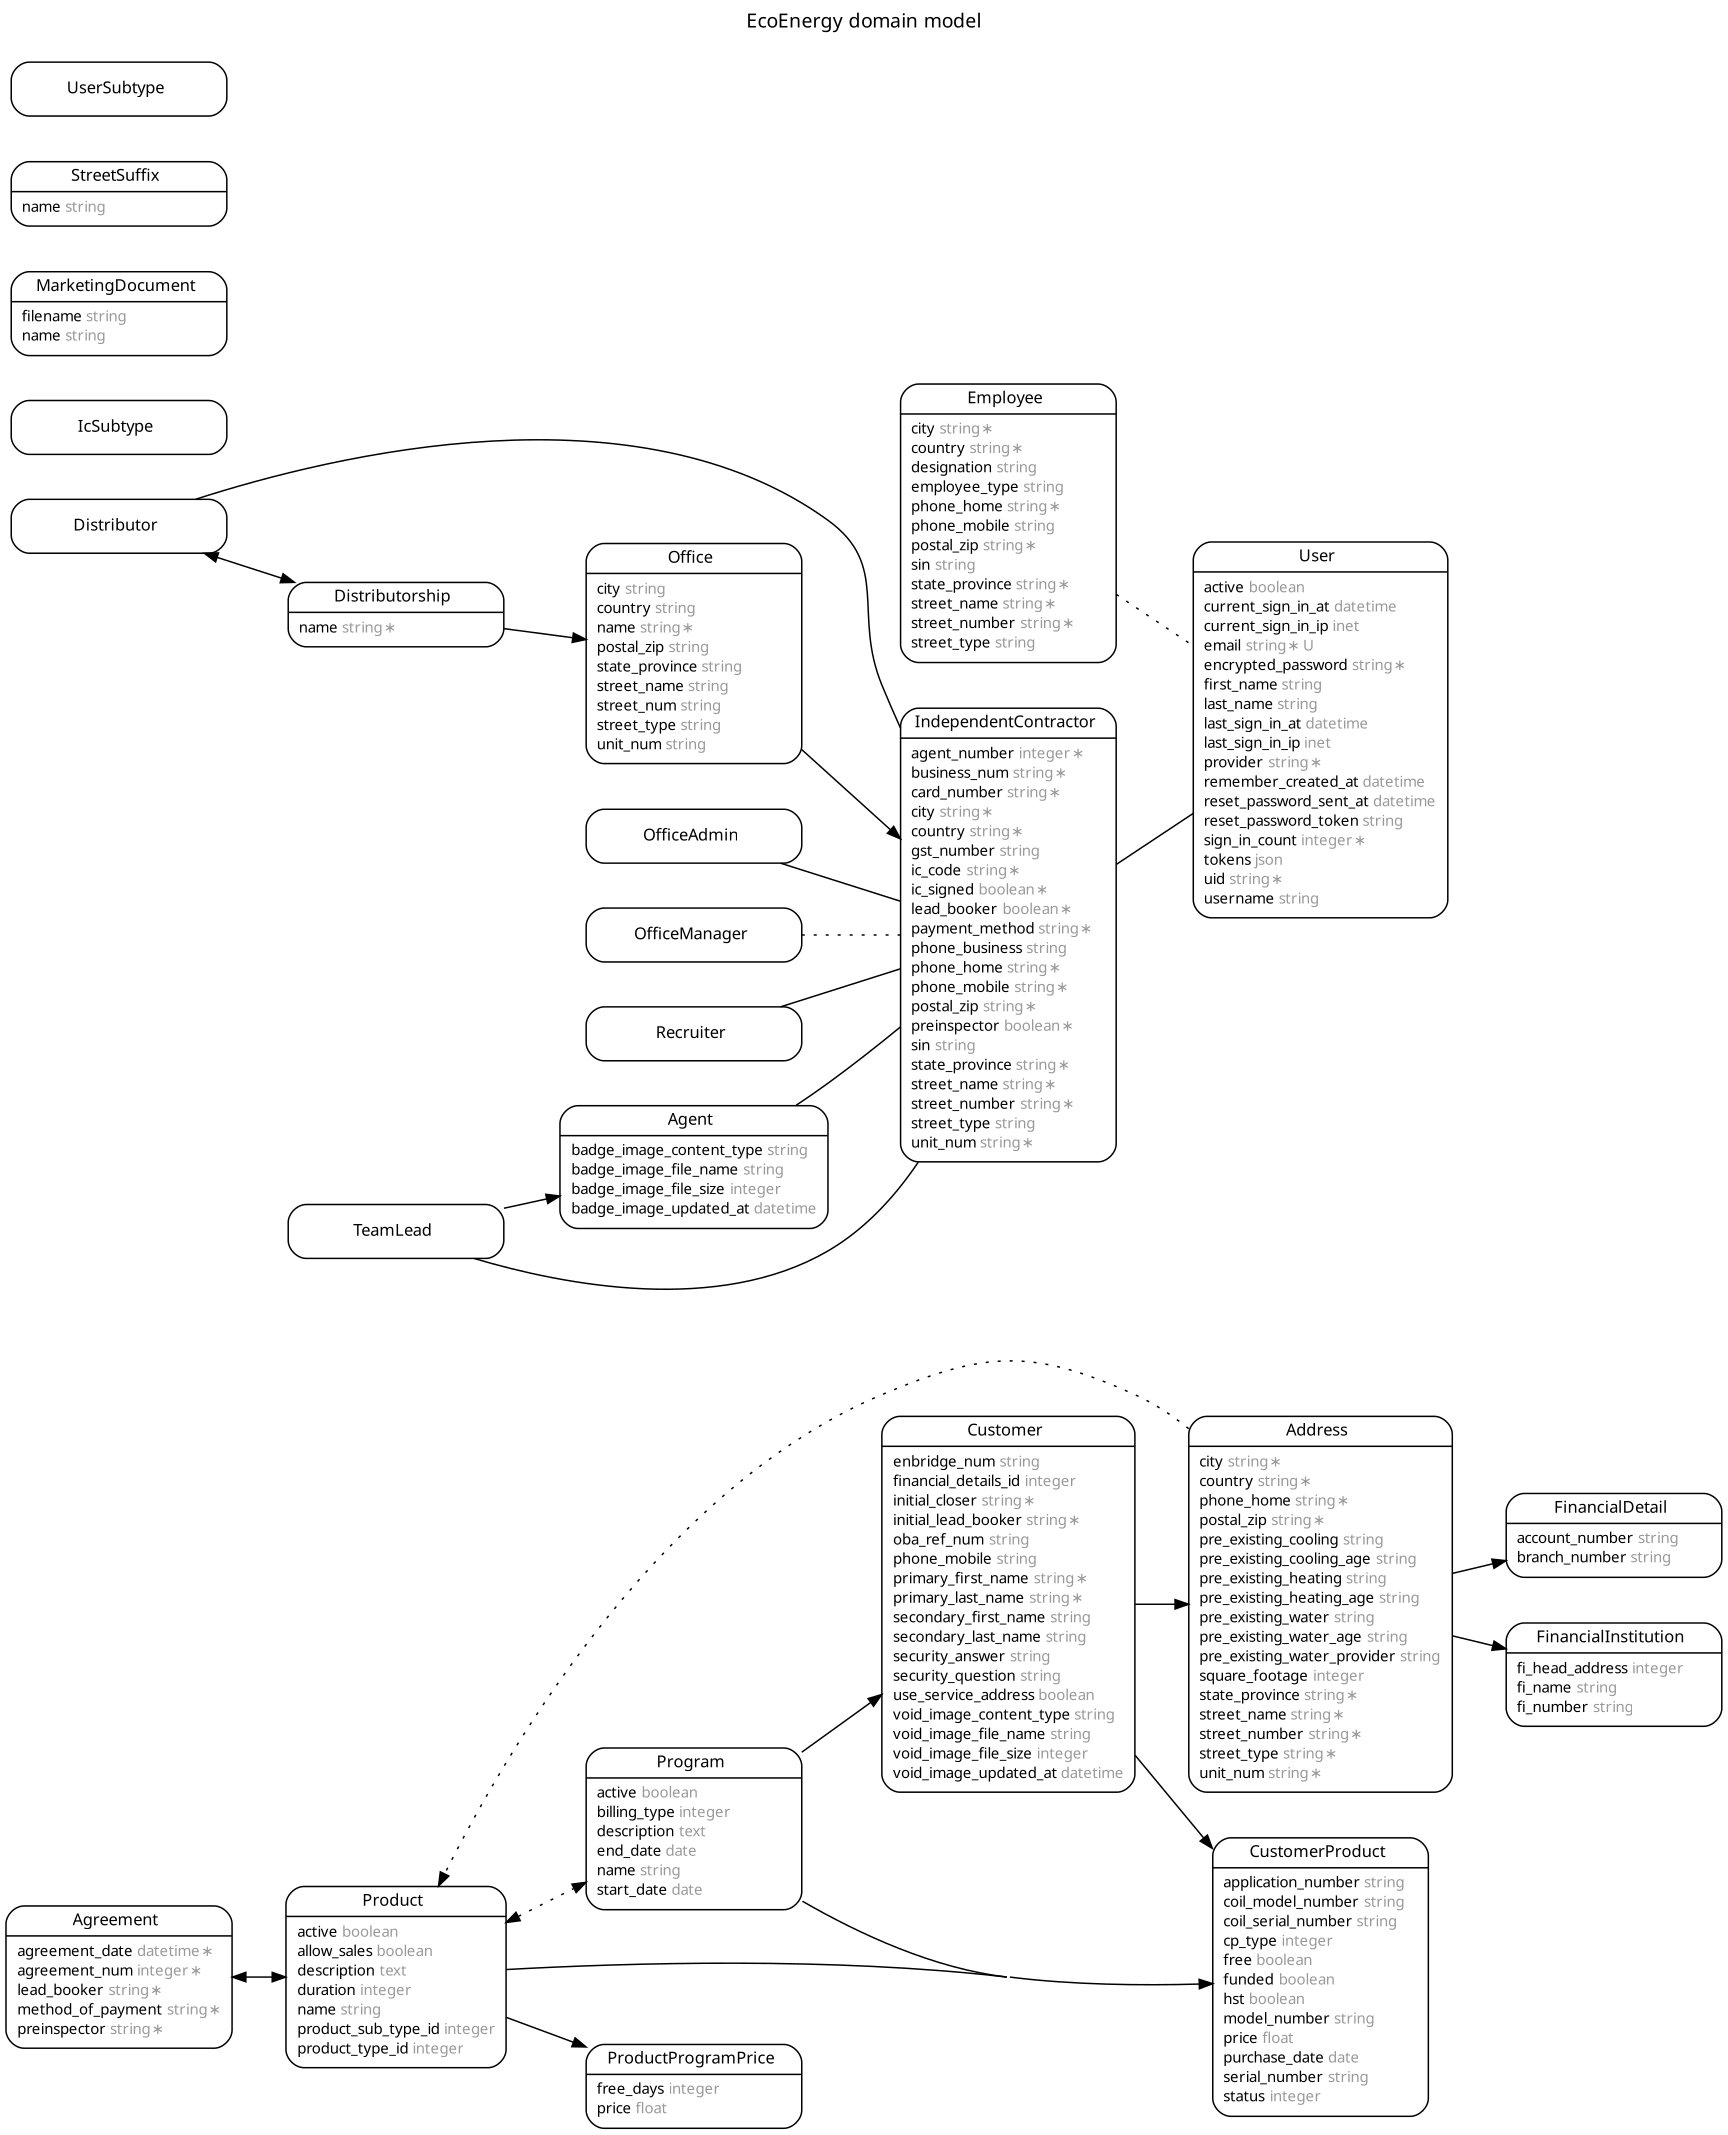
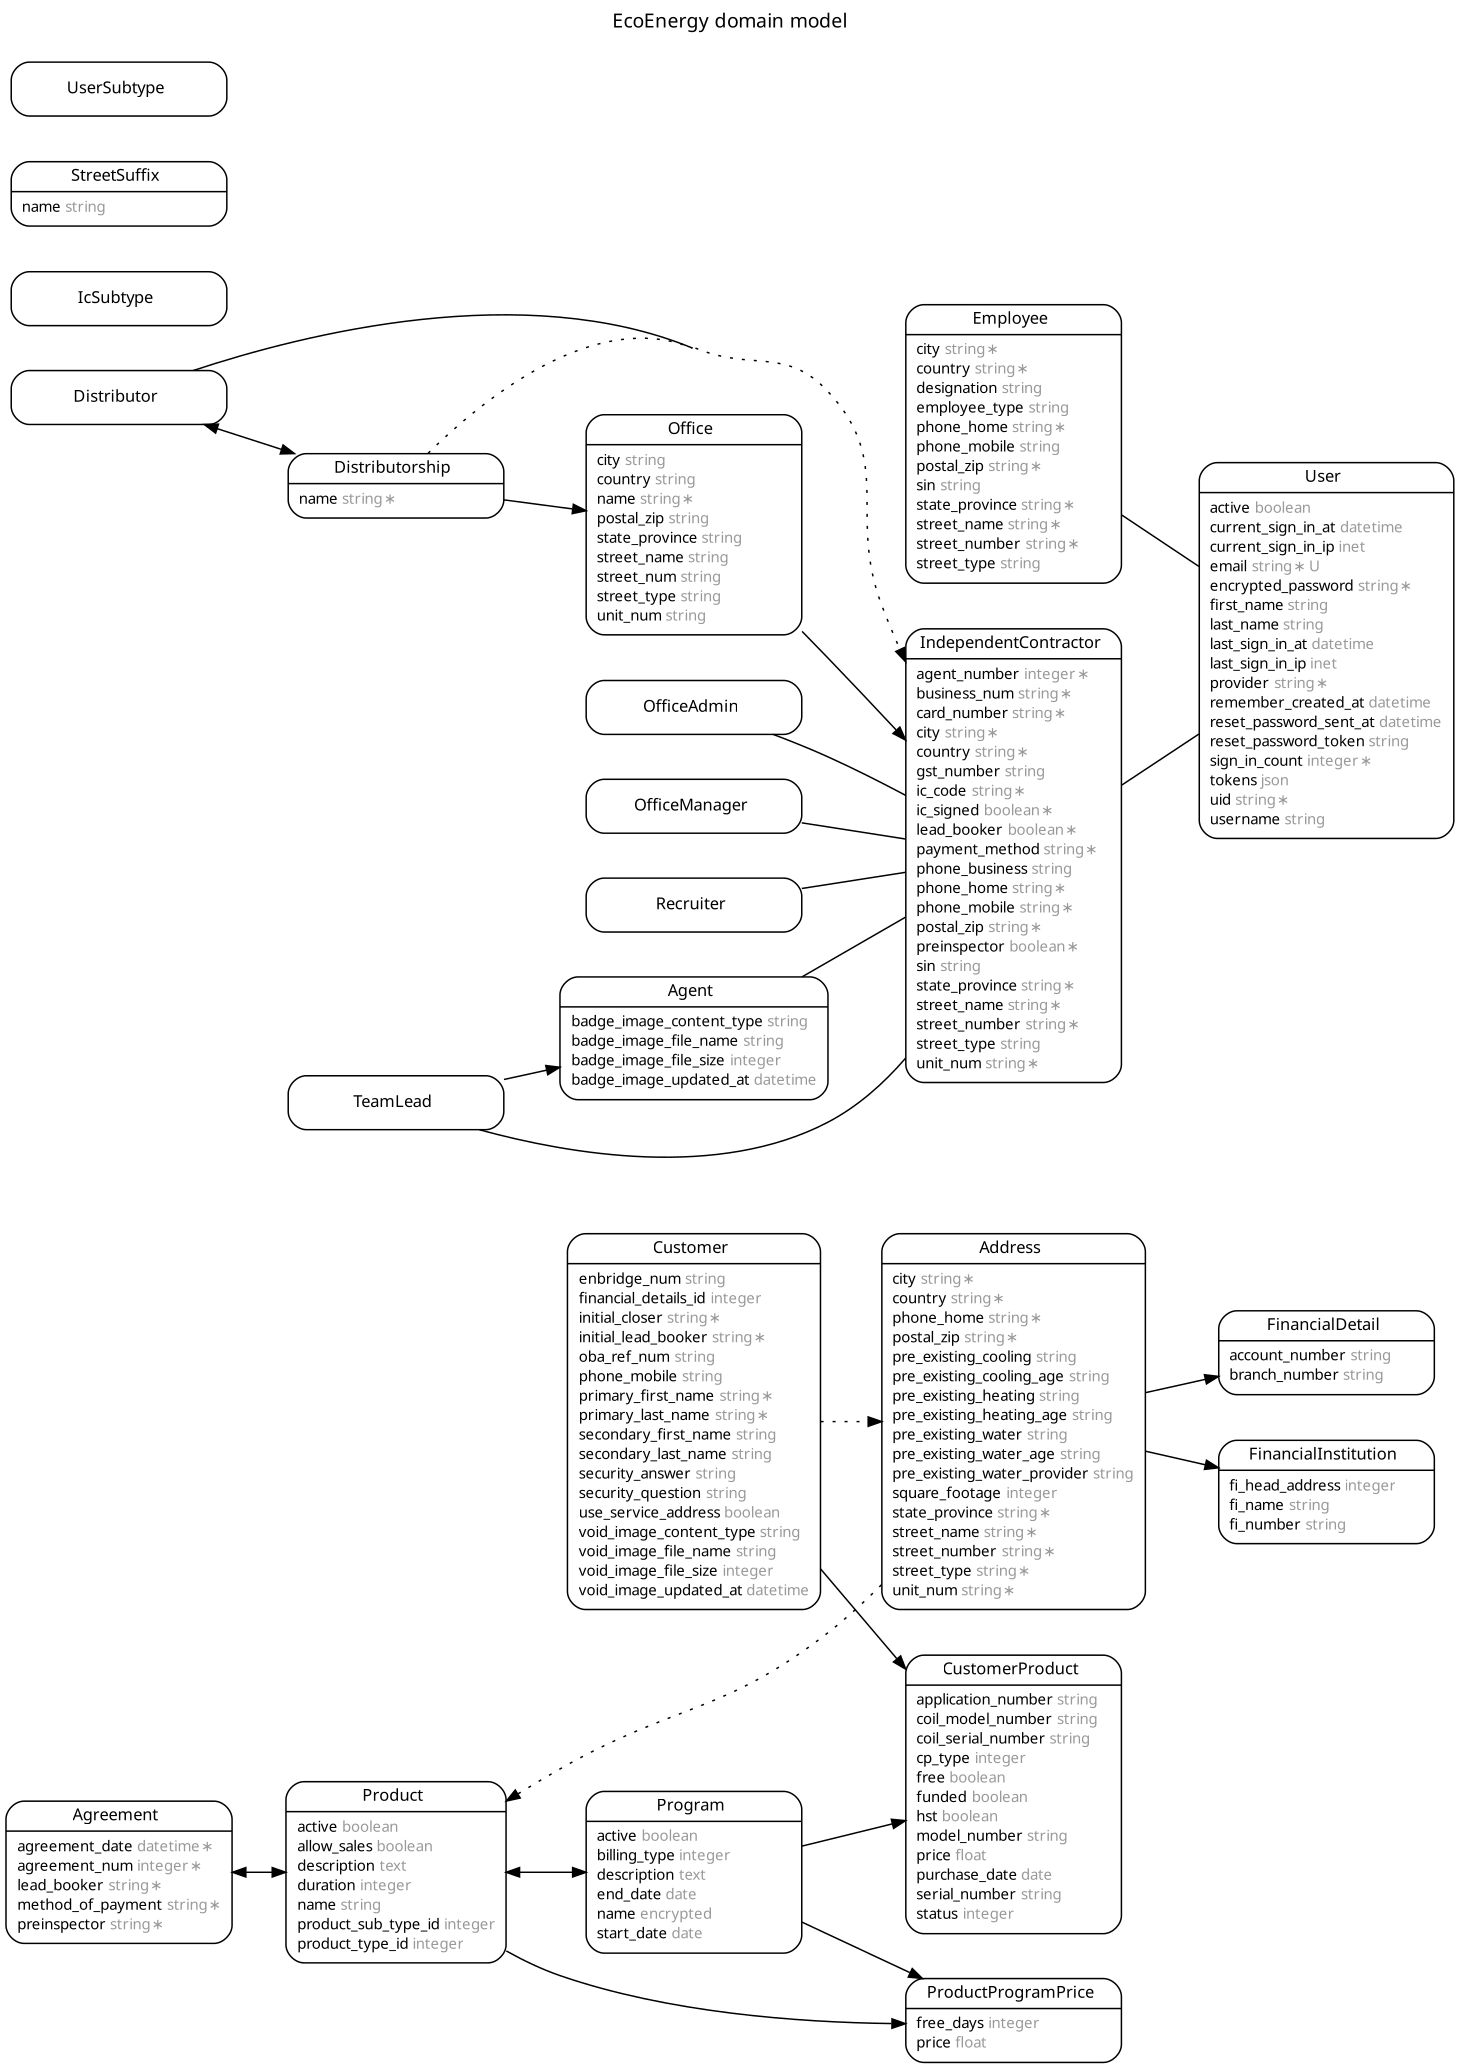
node "MarketingDocument": removed
edge "Distributorship" -- "IndependentContractor": added
edge "Employee" -- "User": style dotted -> solid
edge "OfficeManager" -- "IndependentContractor": style dotted -> solid
edge "Customer" -- "Address": style solid -> dotted
edge "Customer" -- "Program": now "ProductProgramPrice" -- "Program"
node "Program": text "string" -> "encrypted"
edge "Program" -- "Product": style dotted -> solid
edge "Product" -- "CustomerProduct": removed
